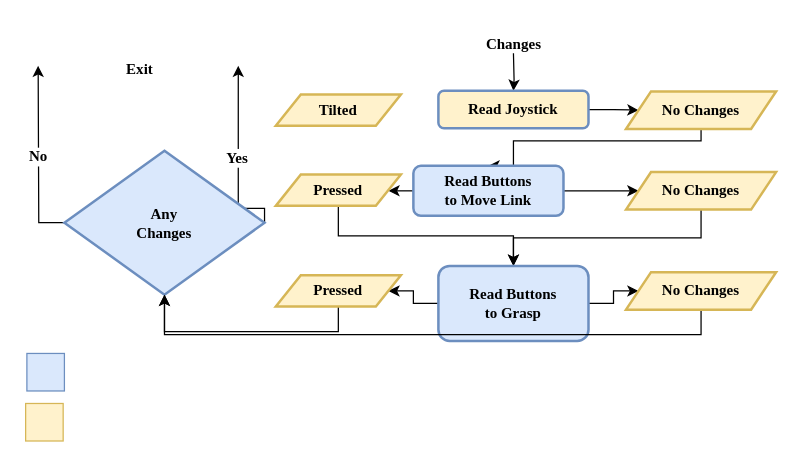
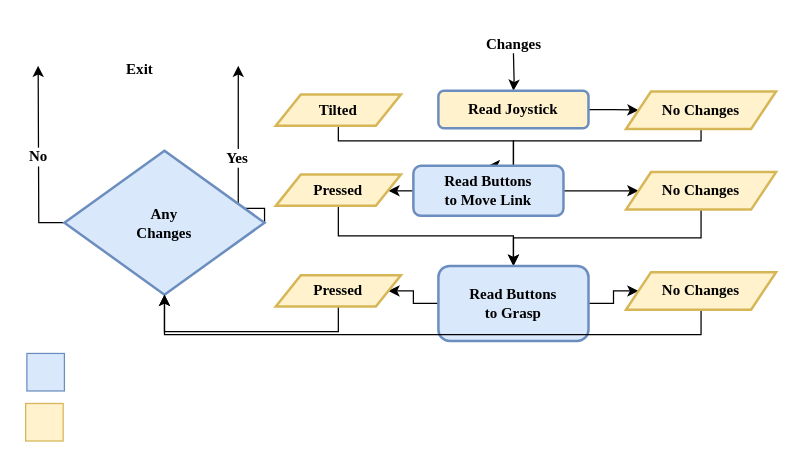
edge "Tilted" -> "Read Buttons to Move Link": added
